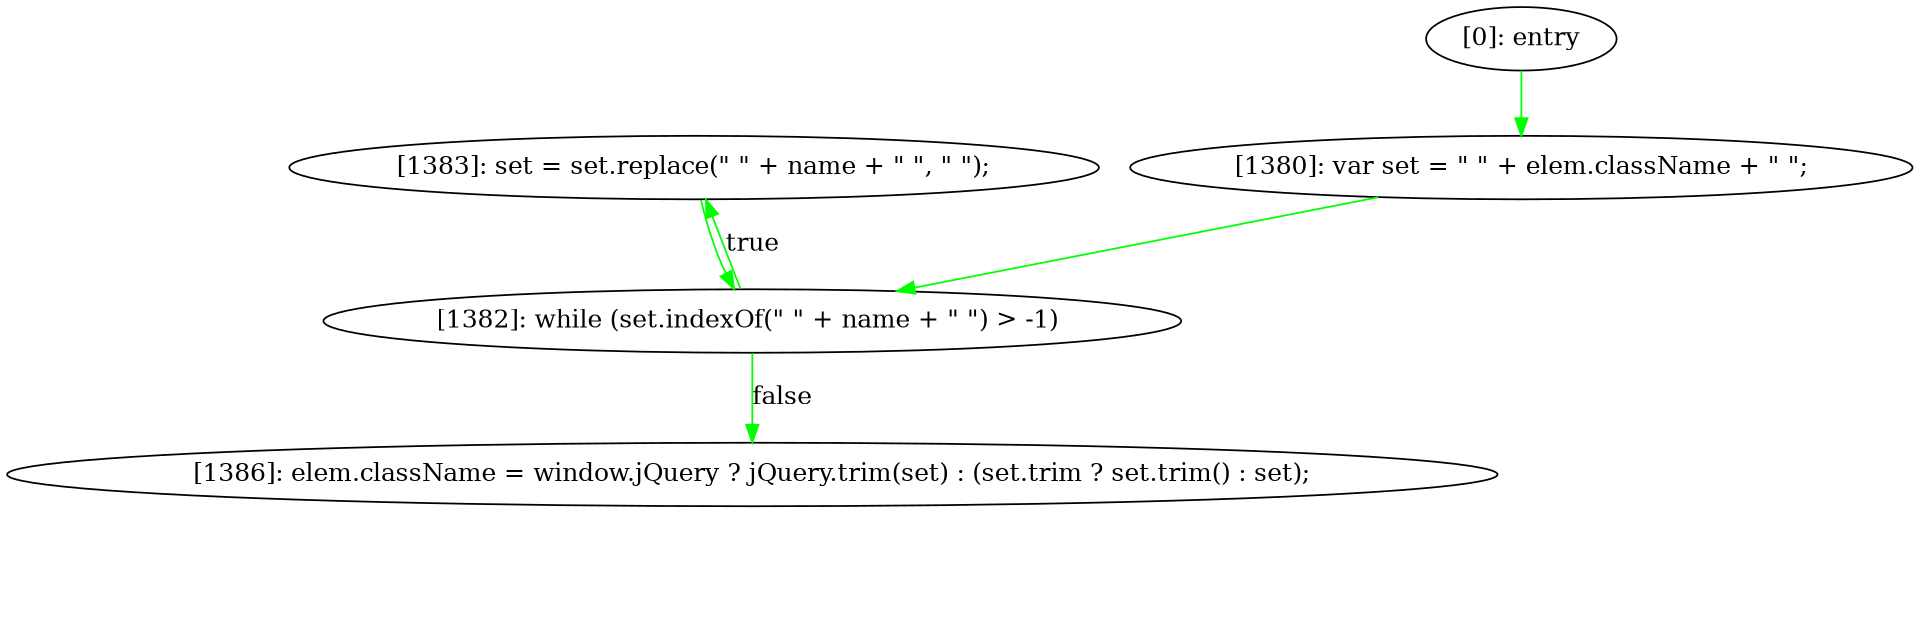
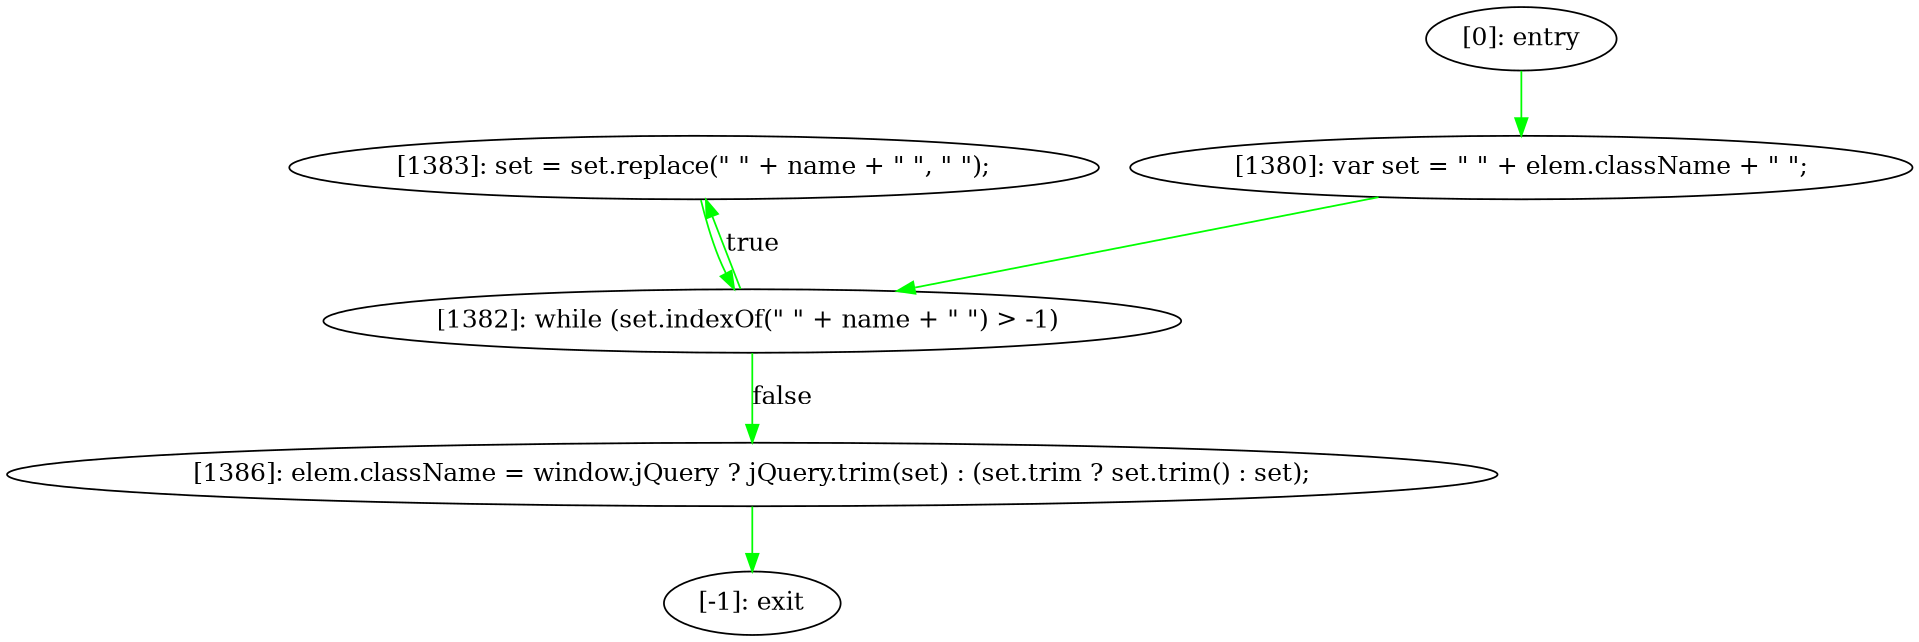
node "[-1]: exit": added
